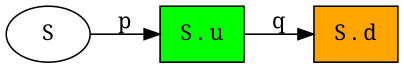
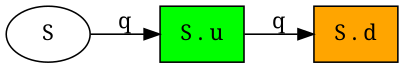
edge "S" -> "S . u": label "p" -> "q"
